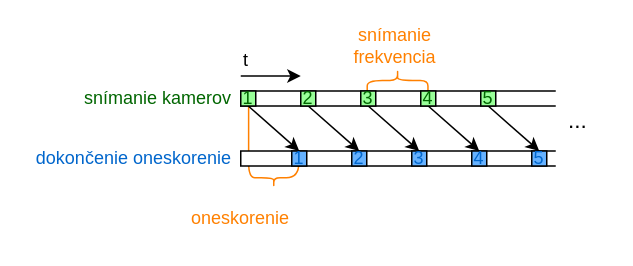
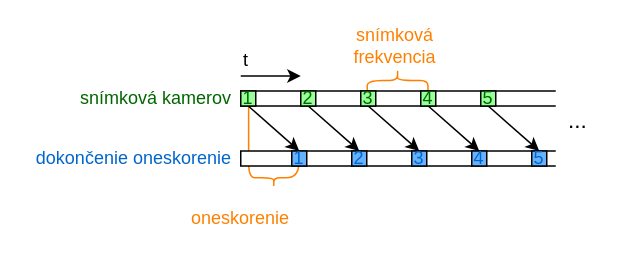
node "snímanie frekvencia": label "snímanie frekvencia" -> "snímková frekvencia"
node "snímanie kamerov": label "snímanie kamerov" -> "snímková kamerov"
